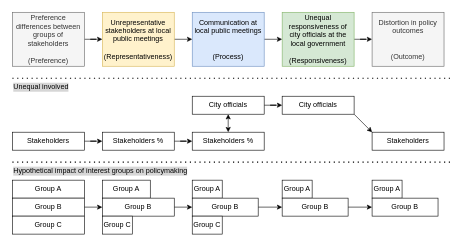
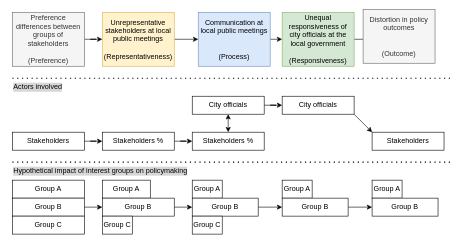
node "Communication at local public meetings (Process)": moved (228, 39) -> (234, 39)
node "Distortion in policy outcomes (Outcome)": moved (408, 39) -> (399, 36)
node "Unequal involved": label "Unequal involved" -> "Actors involved"
